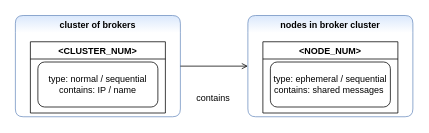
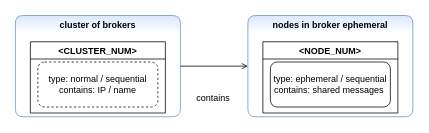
node "nodes in broker cluster": label "nodes in broker cluster" -> "nodes in broker ephemeral"
node "type: normal / sequential contains: IP / name": style solid -> dashed
